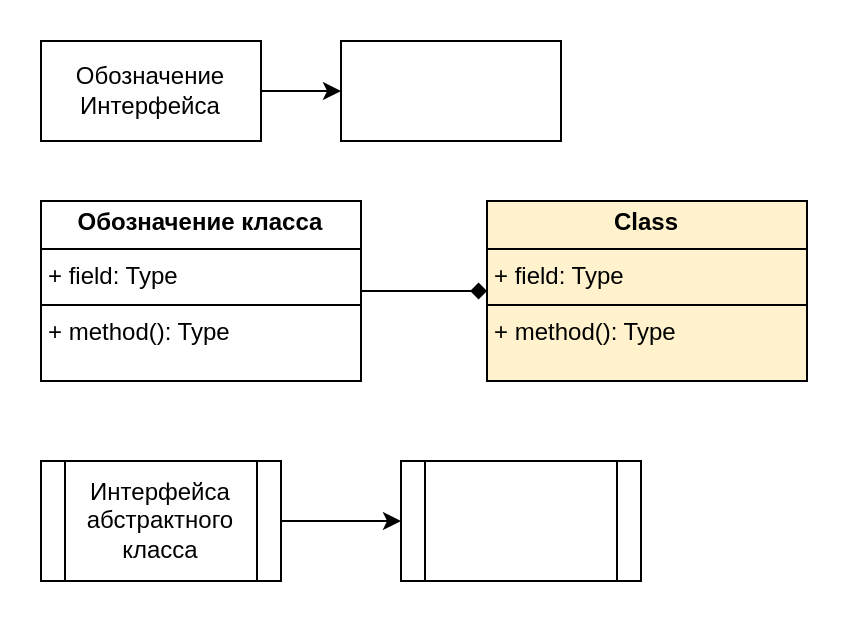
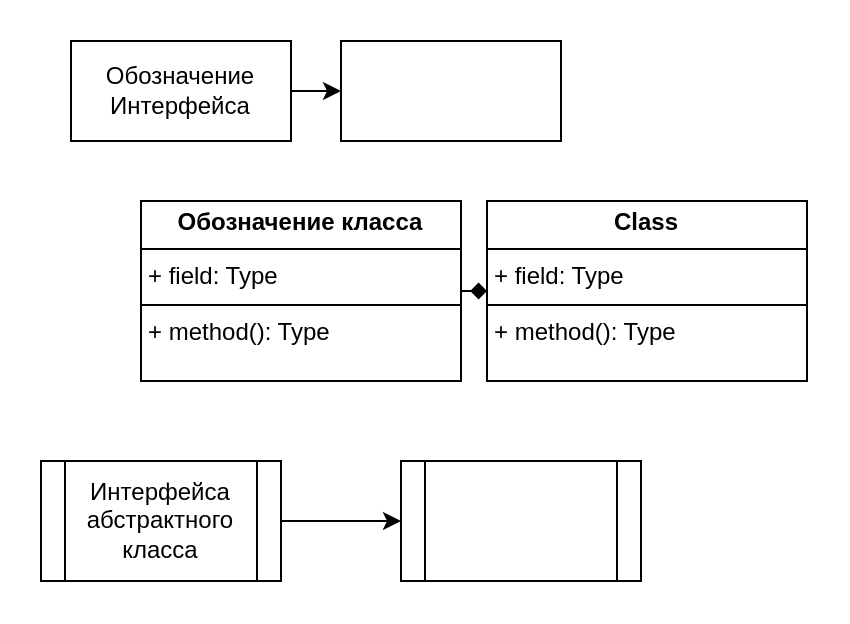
node "Обозначение Интерфейса": moved (151, 91) -> (181, 91)
node "Обозначение класса + field: Type + method(): Type": moved (201, 291) -> (301, 291)
node "Class + field: Type + method(): Type": fillcolor #fff2cc -> #ffffff
